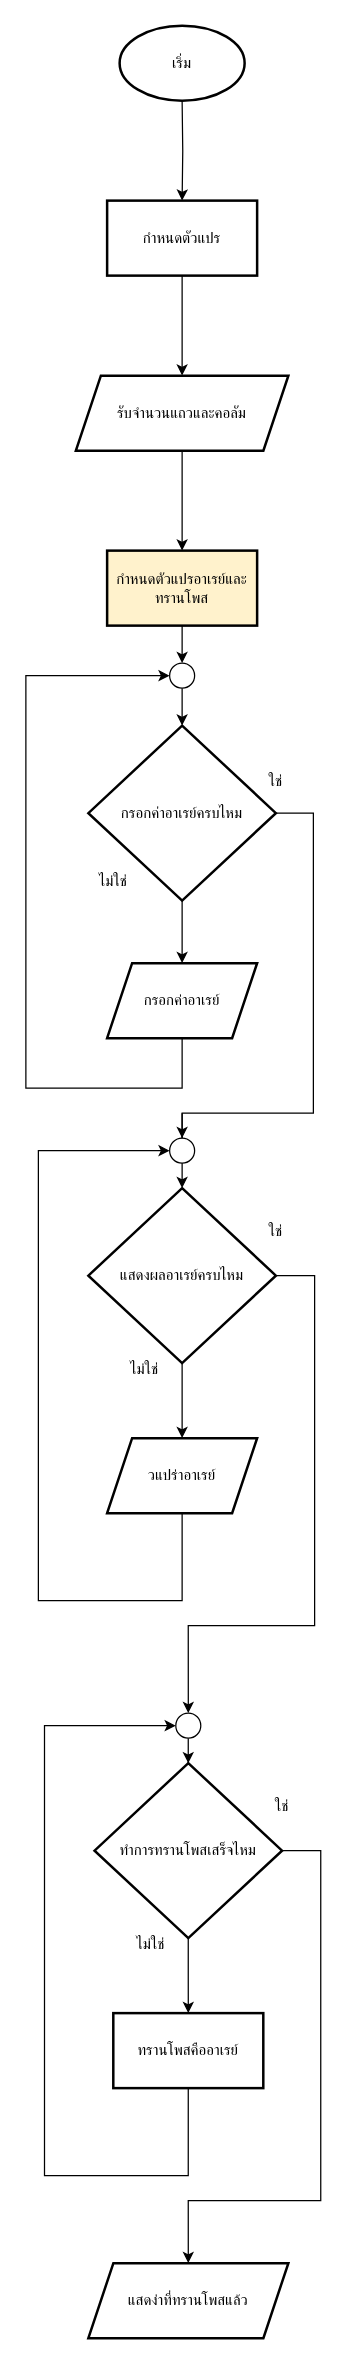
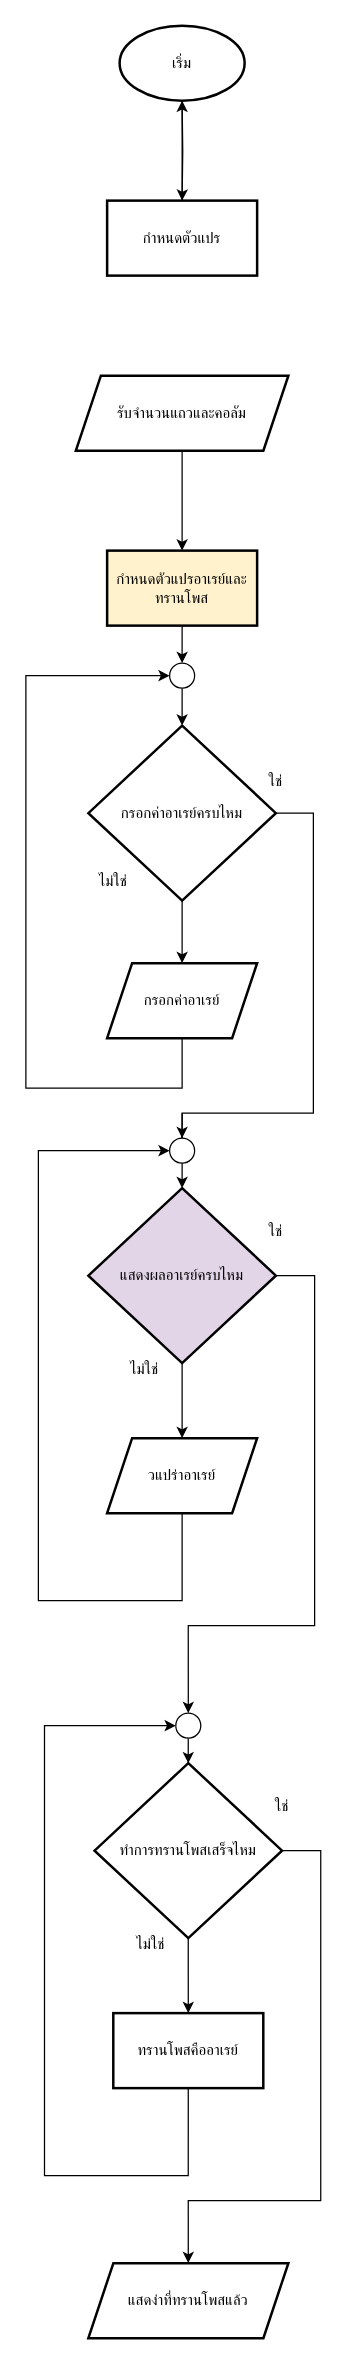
edge "กำหนดตัวแปร" -> "รับจำนวนแถวและคอลัม": now "กำหนดตัวแปร" -> "เริ่ม"
node "แสดงผลอาเรย์ครบไหม": fillcolor #ffffff -> #e1d5e7
